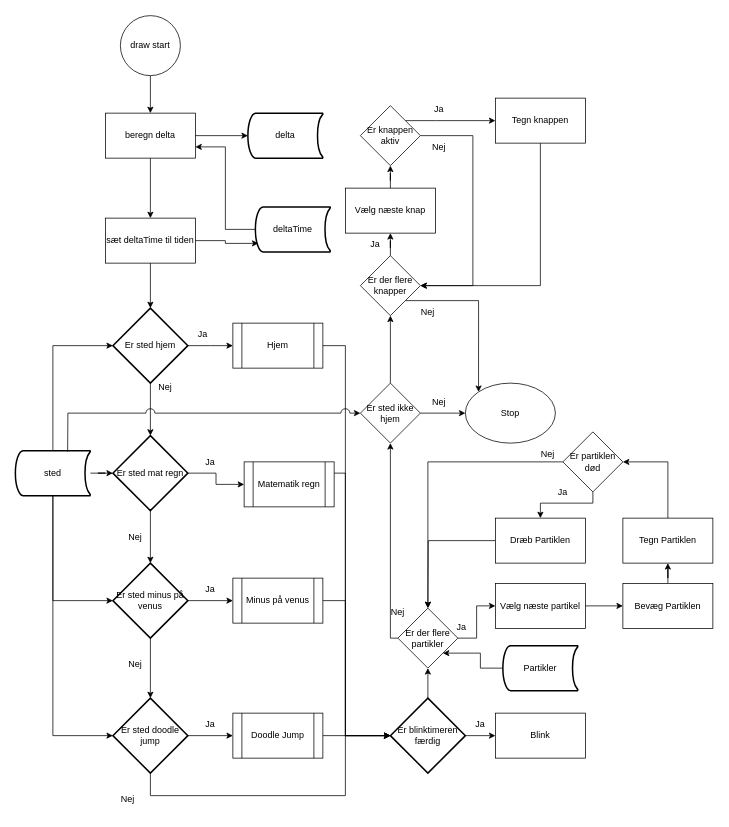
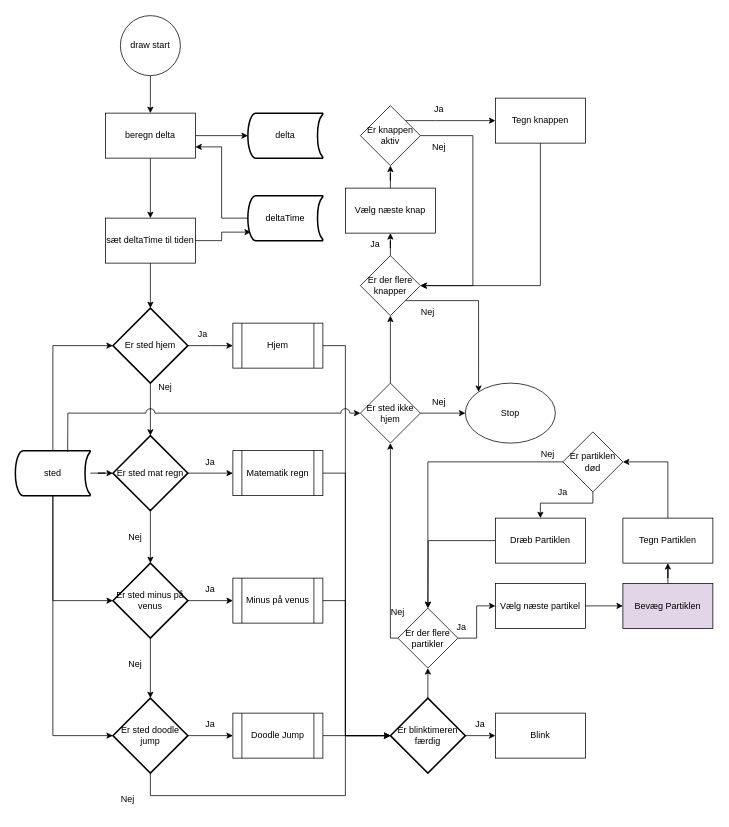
node "deltaTime": moved (293, 229) -> (285, 218)
node "Matematik regn": moved (289, 484) -> (278, 473)
node "Bevæg Partiklen": fillcolor #ffffff -> #e1d5e7
edge "Partikler" -> "Er der flere partikler": removed
node "Partikler": removed
